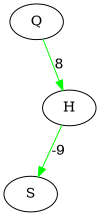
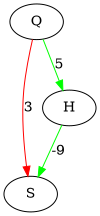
edge "Q" -> "H": label "8" -> "5"
edge "Q" -> "S": added, label "3"
